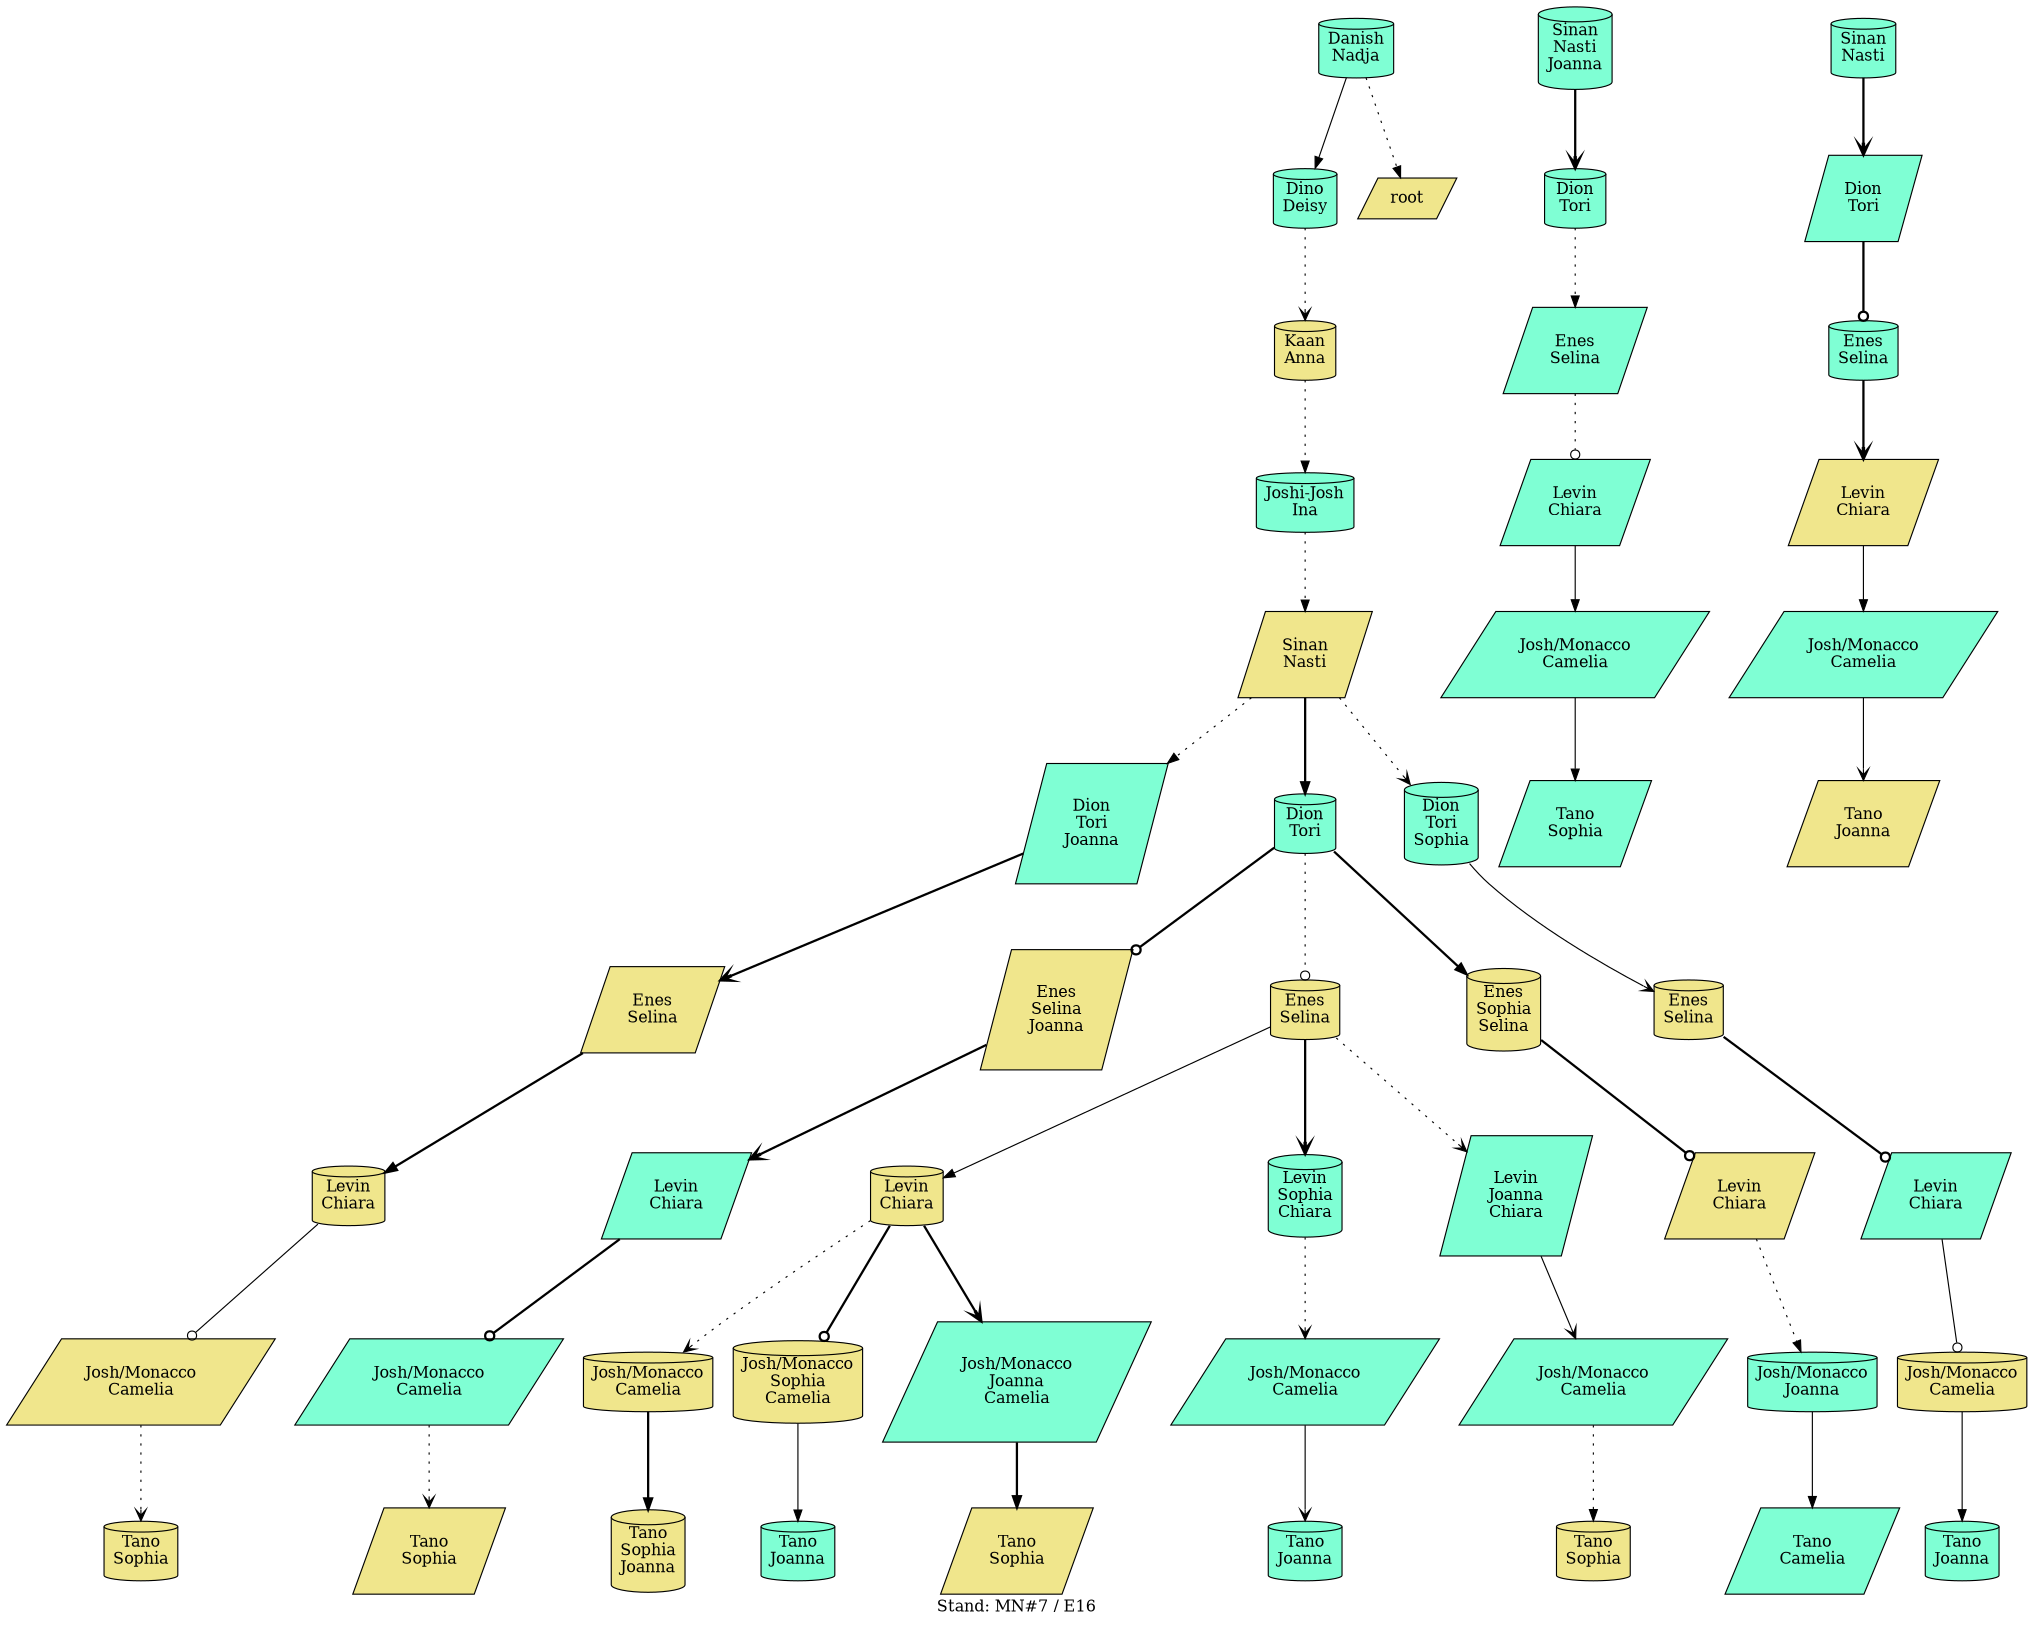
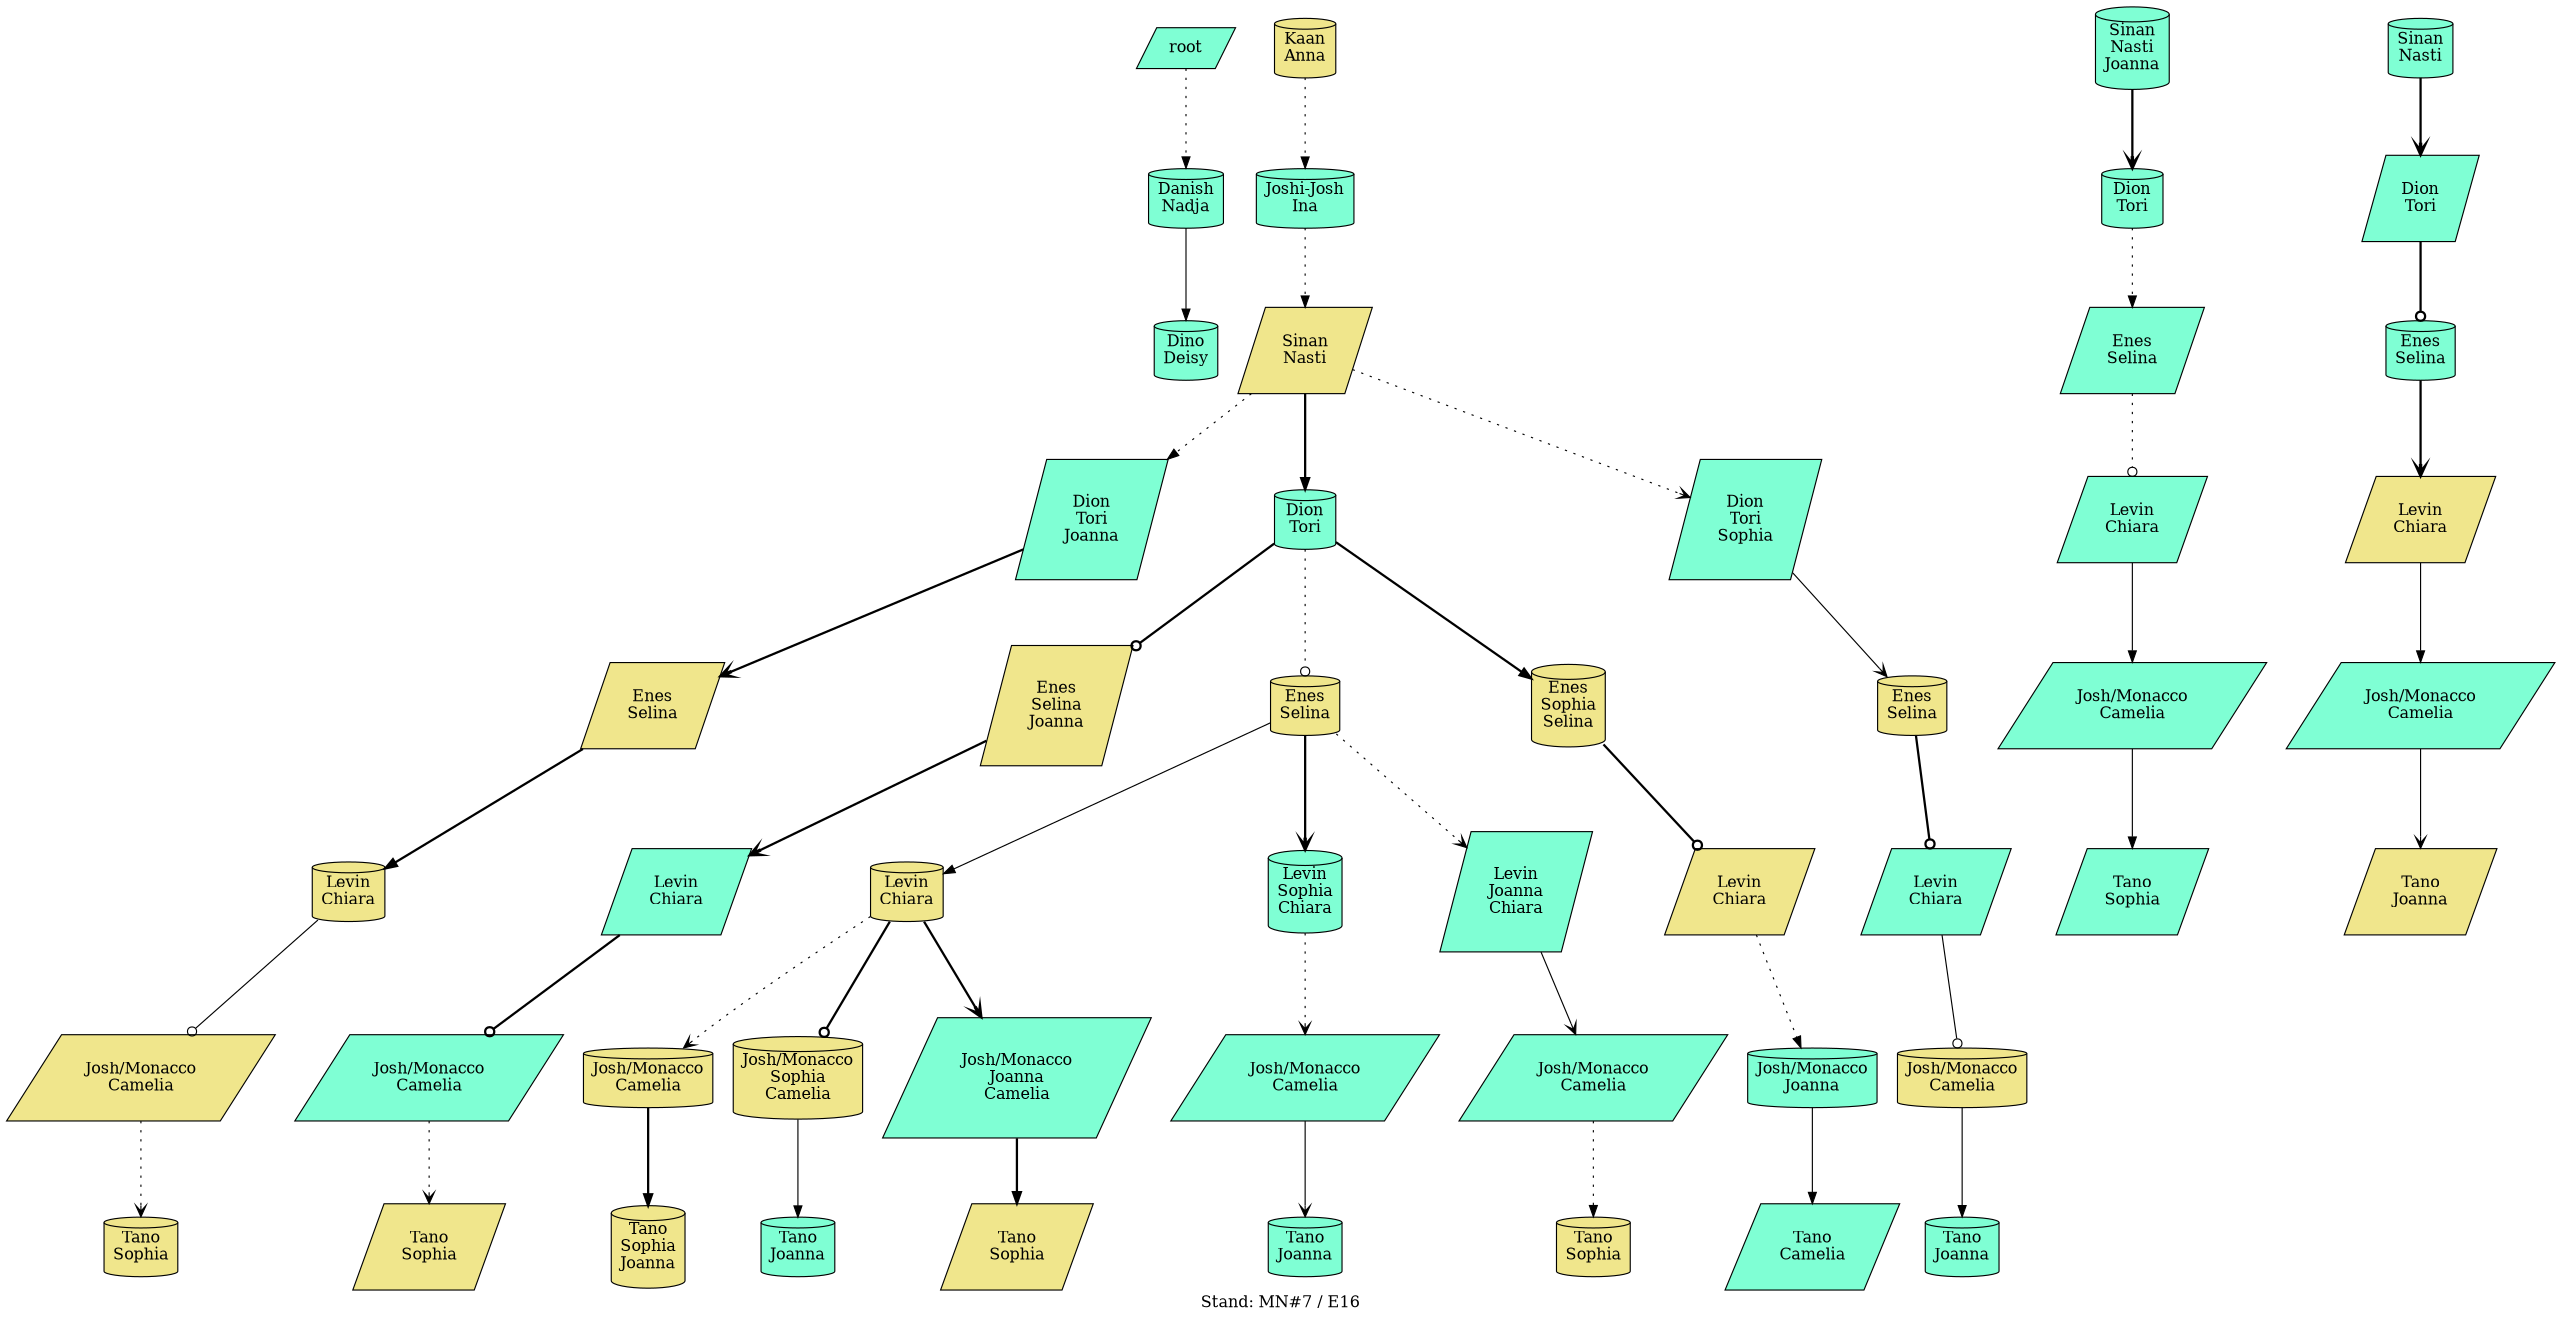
edge "Danish Nadja" -> "root": reversed
node "root": fillcolor khaki -> aquamarine
edge "Dino Deisy" -> "Kaan Anna": removed
node "Dion Tori Sophia": shape cylinder -> parallelogram
